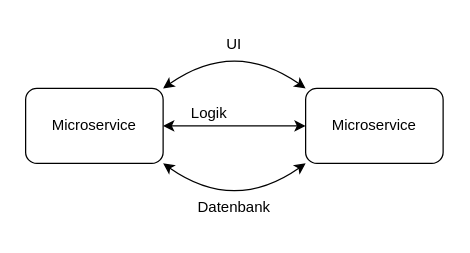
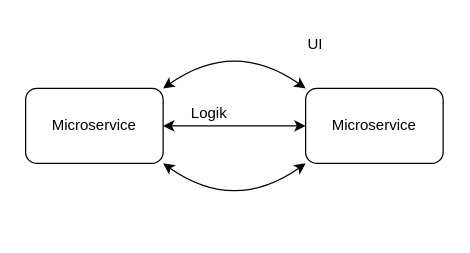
node "UI": moved (234, 44) -> (316, 44)
node "Datenbank": removed
